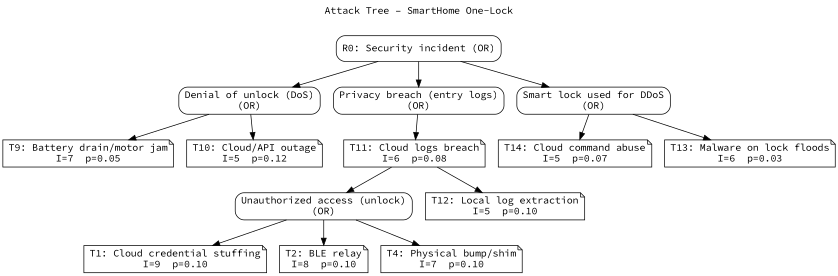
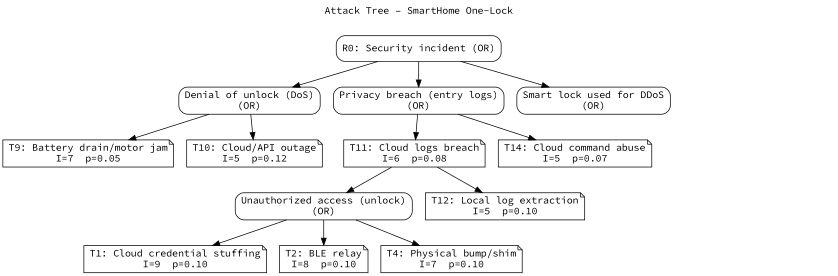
edge "Smart lock used for DDoS (OR)" -> "T14: Cloud command abuse I=5  p=0.07": now "Privacy breach (entry logs) (OR)" -> "T14: Cloud command abuse I=5  p=0.07"
node "T13: Malware on lock floods I=6  p=0.03": removed
